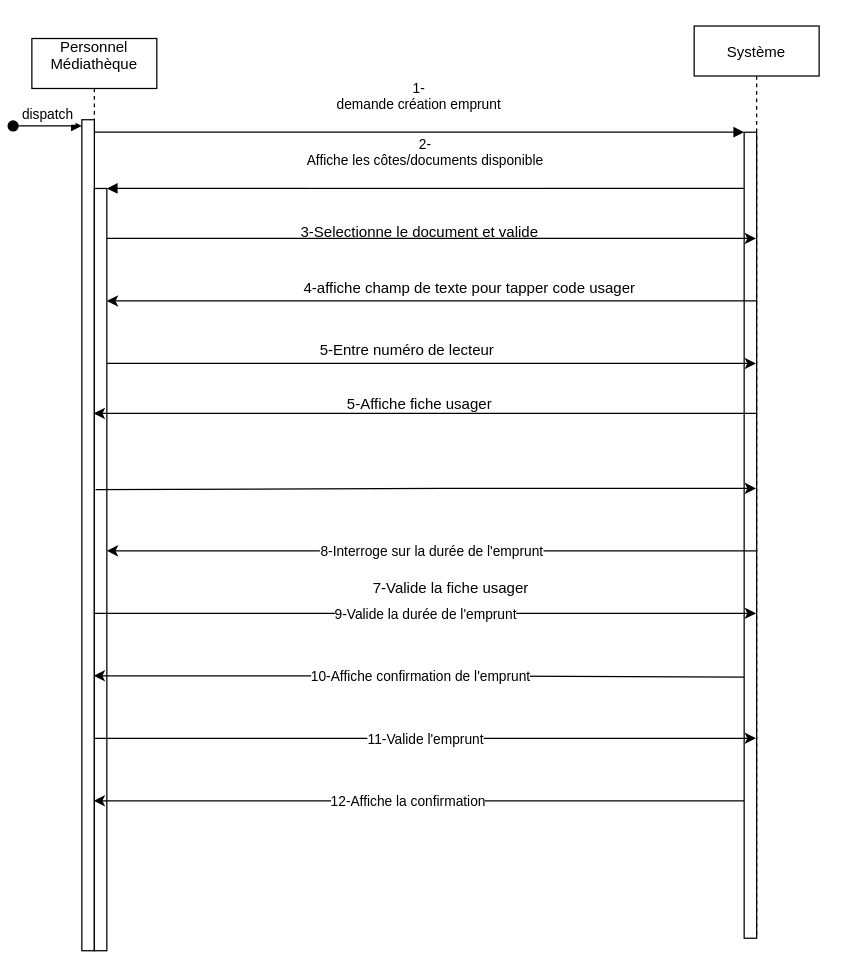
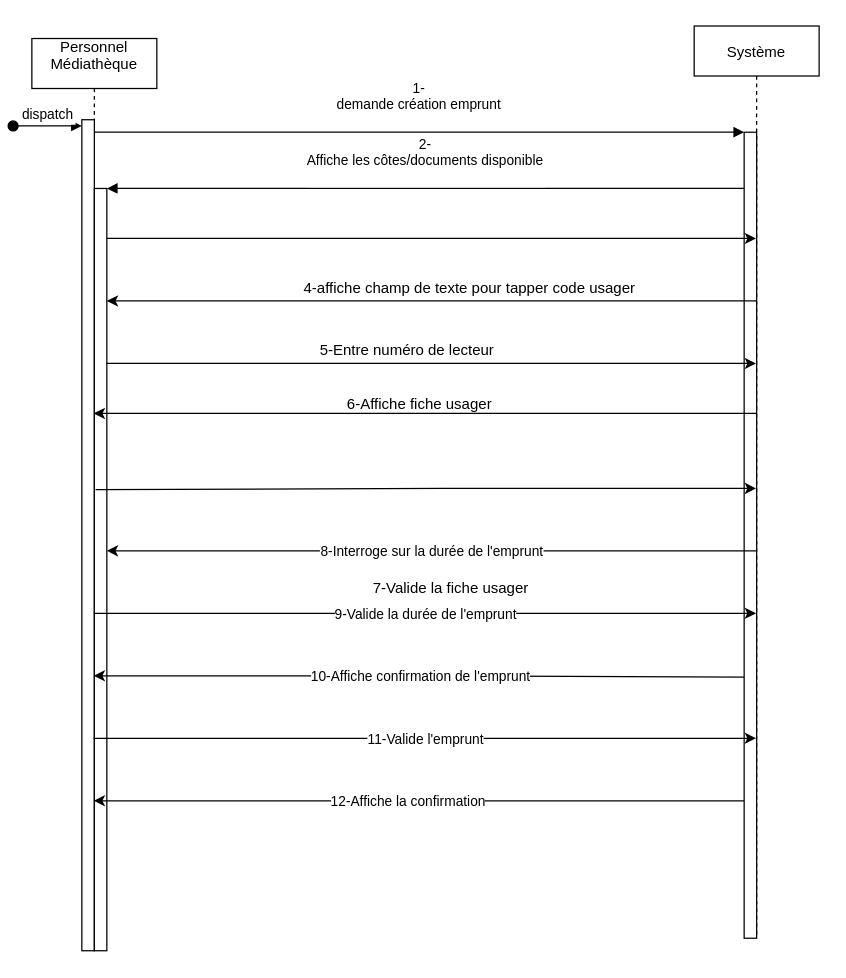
node "3-Selectionne le document et valide": removed
node "5-Affiche fiche usager": label "5-Affiche fiche usager" -> "6-Affiche fiche usager"
